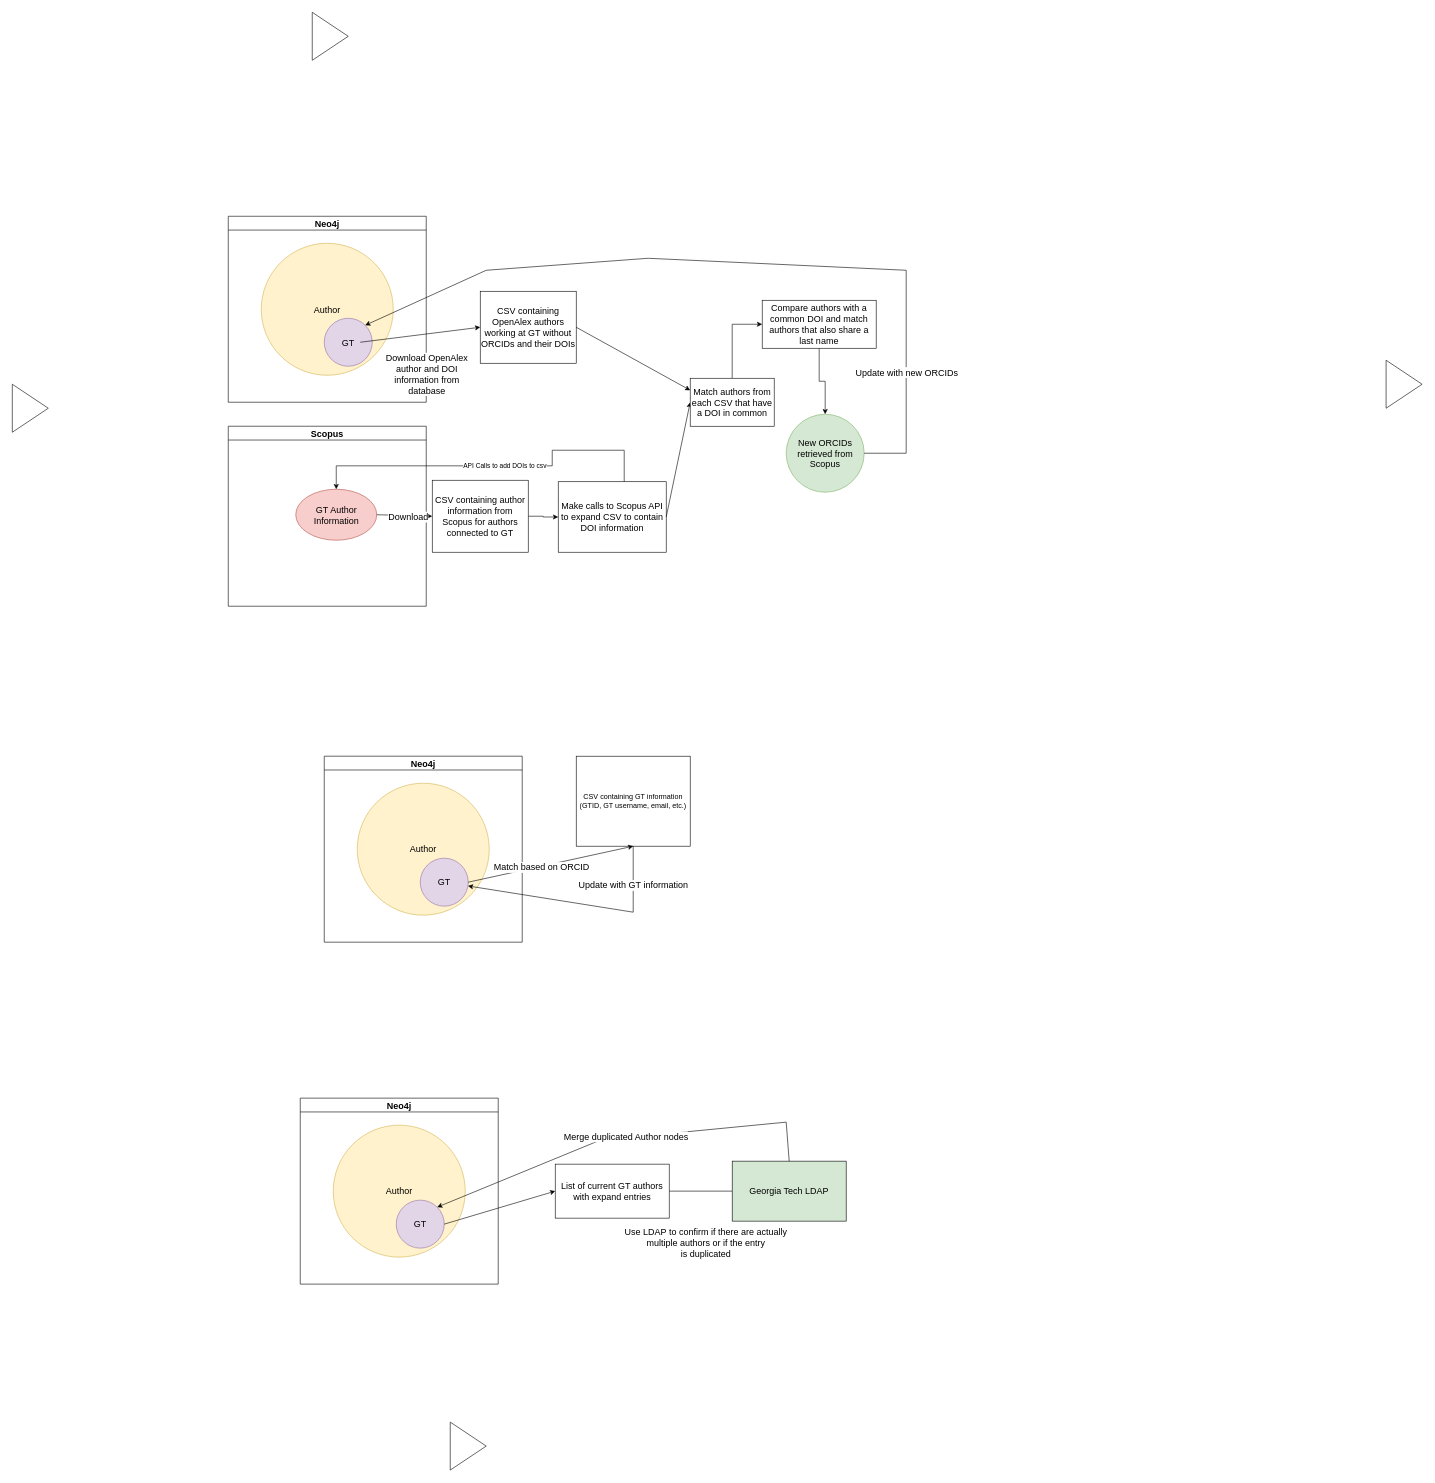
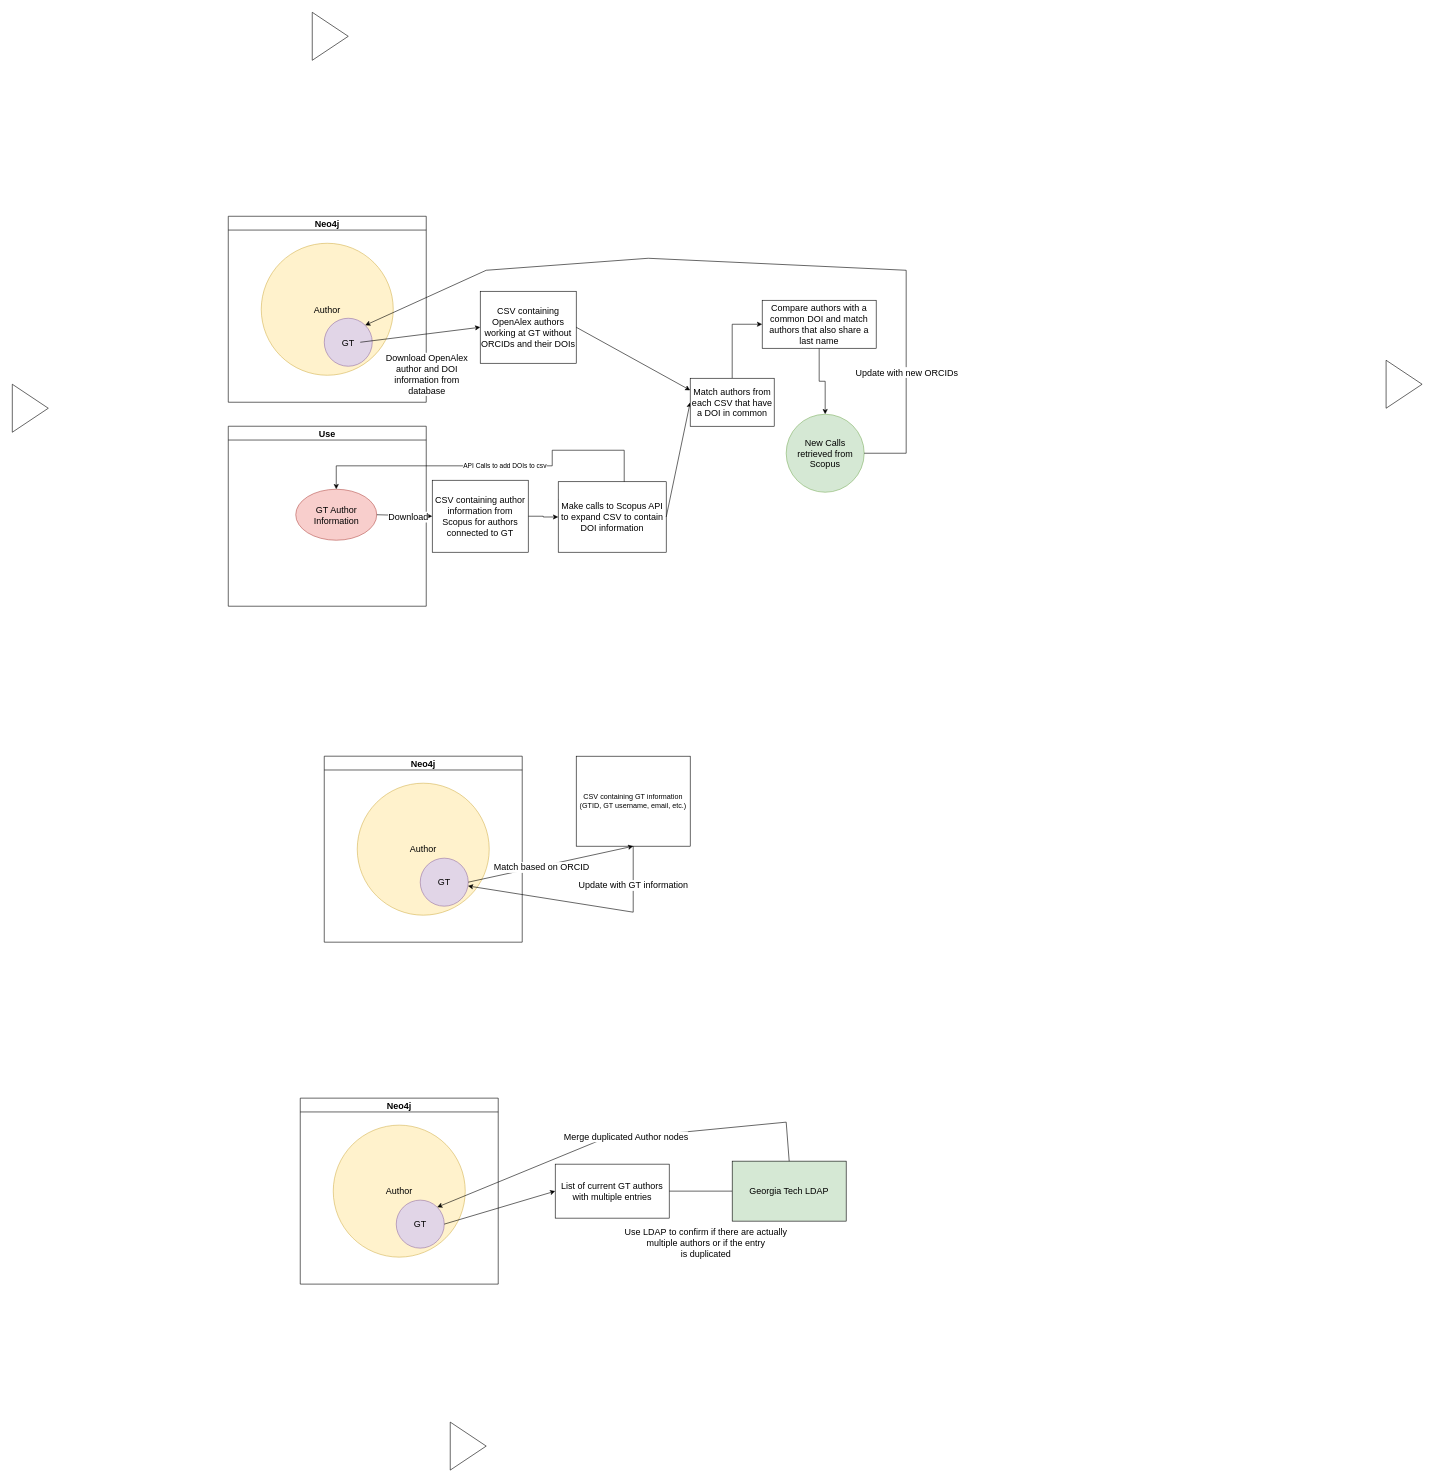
node "Scopus": label "Scopus" -> "Use"
node "New ORCIDs retrieved from Scopus": label "New ORCIDs retrieved from Scopus" -> "New Calls retrieved from Scopus"
node "List of current GT authors with expand entries": label "List of current GT authors with expand entries" -> "List of current GT authors with multiple entries"
